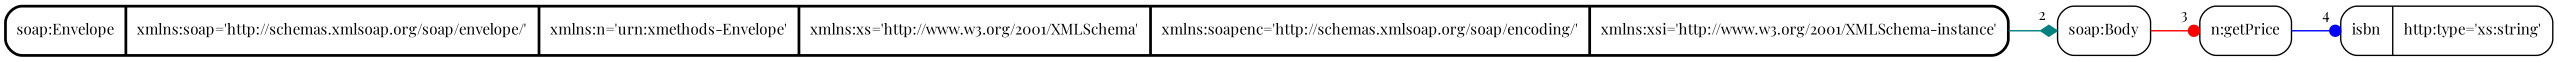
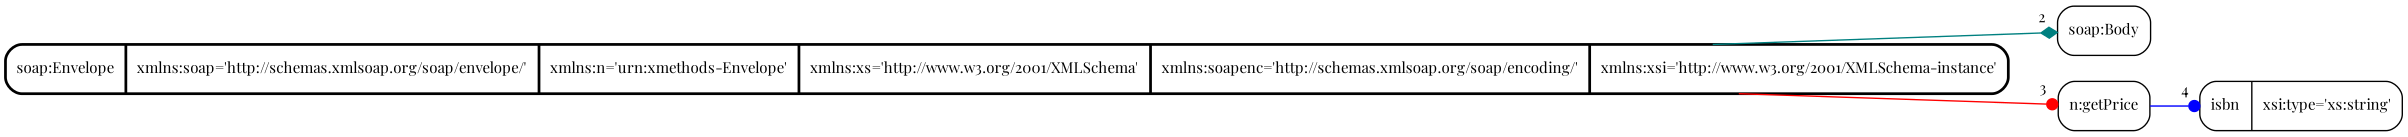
node "isbn": text "http:type='xs:string'" -> "xsi:type='xs:string'"
edge "soap:Body" -> "n:getPrice": now "soap:Envelope" -> "n:getPrice"
